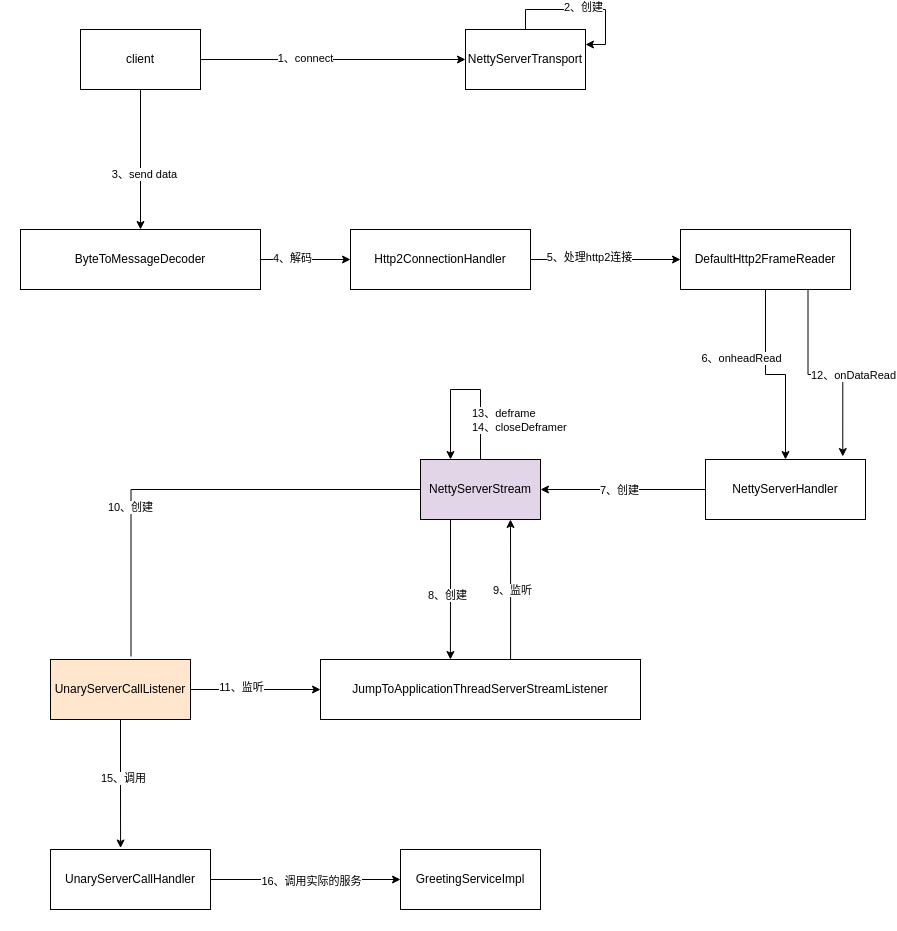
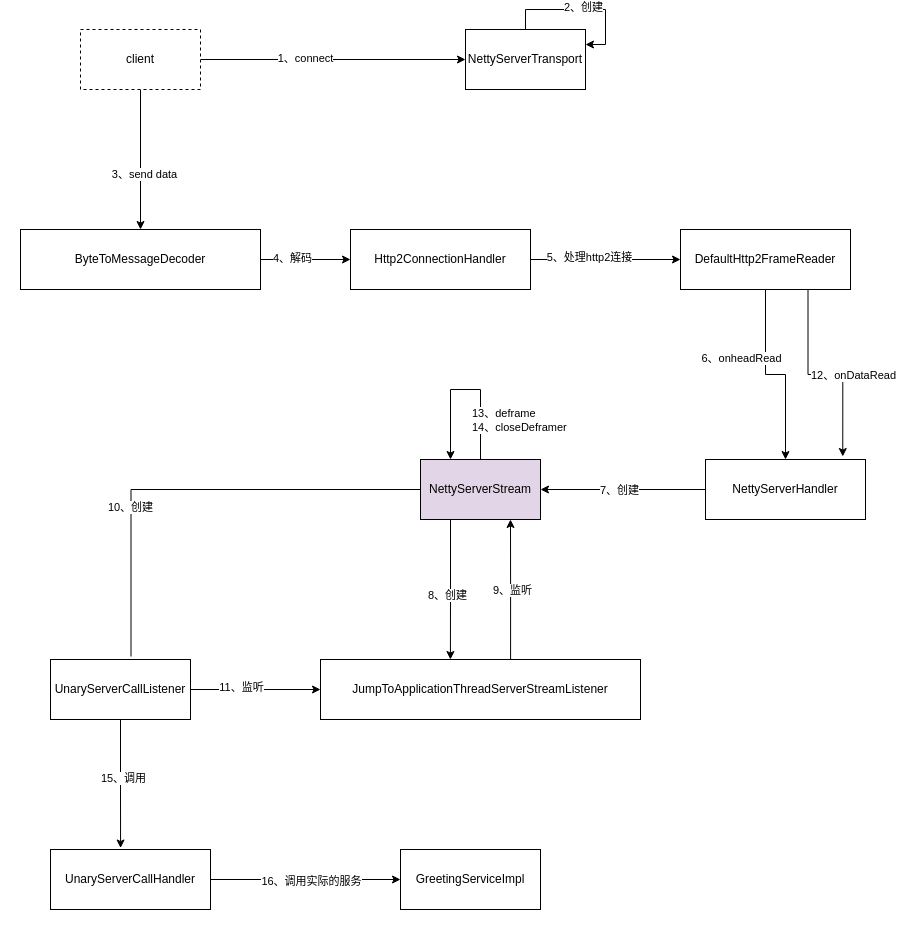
node "client": style solid -> dashed
node "UnaryServerCallListener": fillcolor #ffe6cc -> #ffffff
